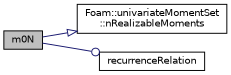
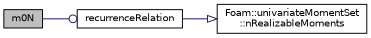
edge "m0N" -> "Foam::univariateMomentSet ::nRealizableMoments": now "recurrenceRelation" -> "Foam::univariateMomentSet ::nRealizableMoments"
